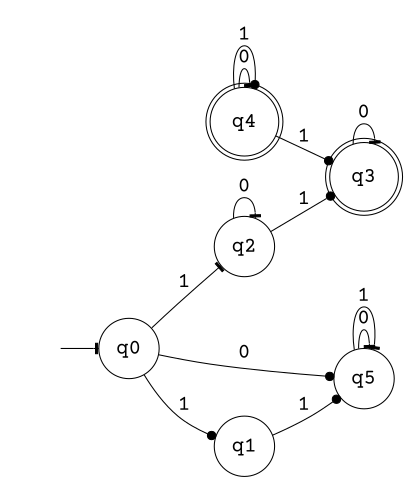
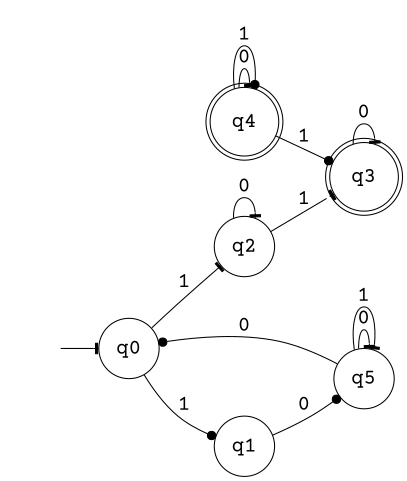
edge "q2" -> "q3": arrowhead dot -> tee
edge "q0" -> "q5": reversed
edge "q1" -> "q5": label "1" -> "0"
